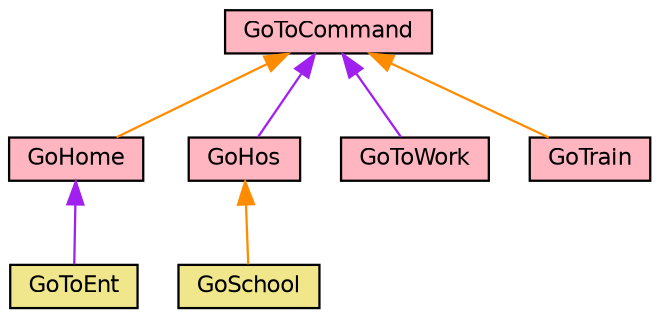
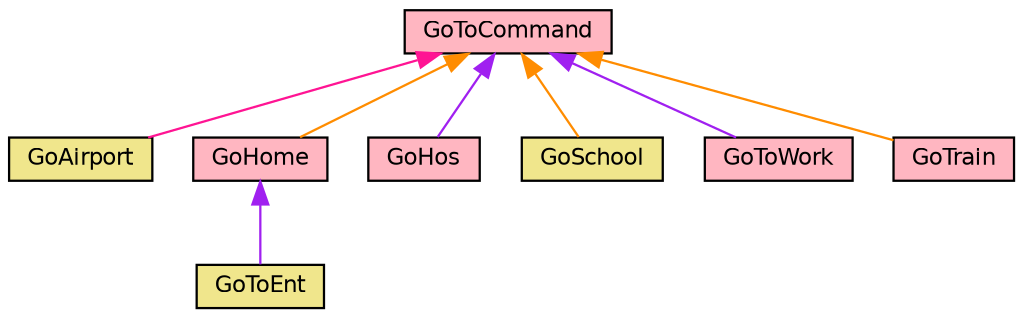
node "GoAirport": added
edge "GoSchool" -> "GoHos": now "GoSchool" -> "GoToCommand"
